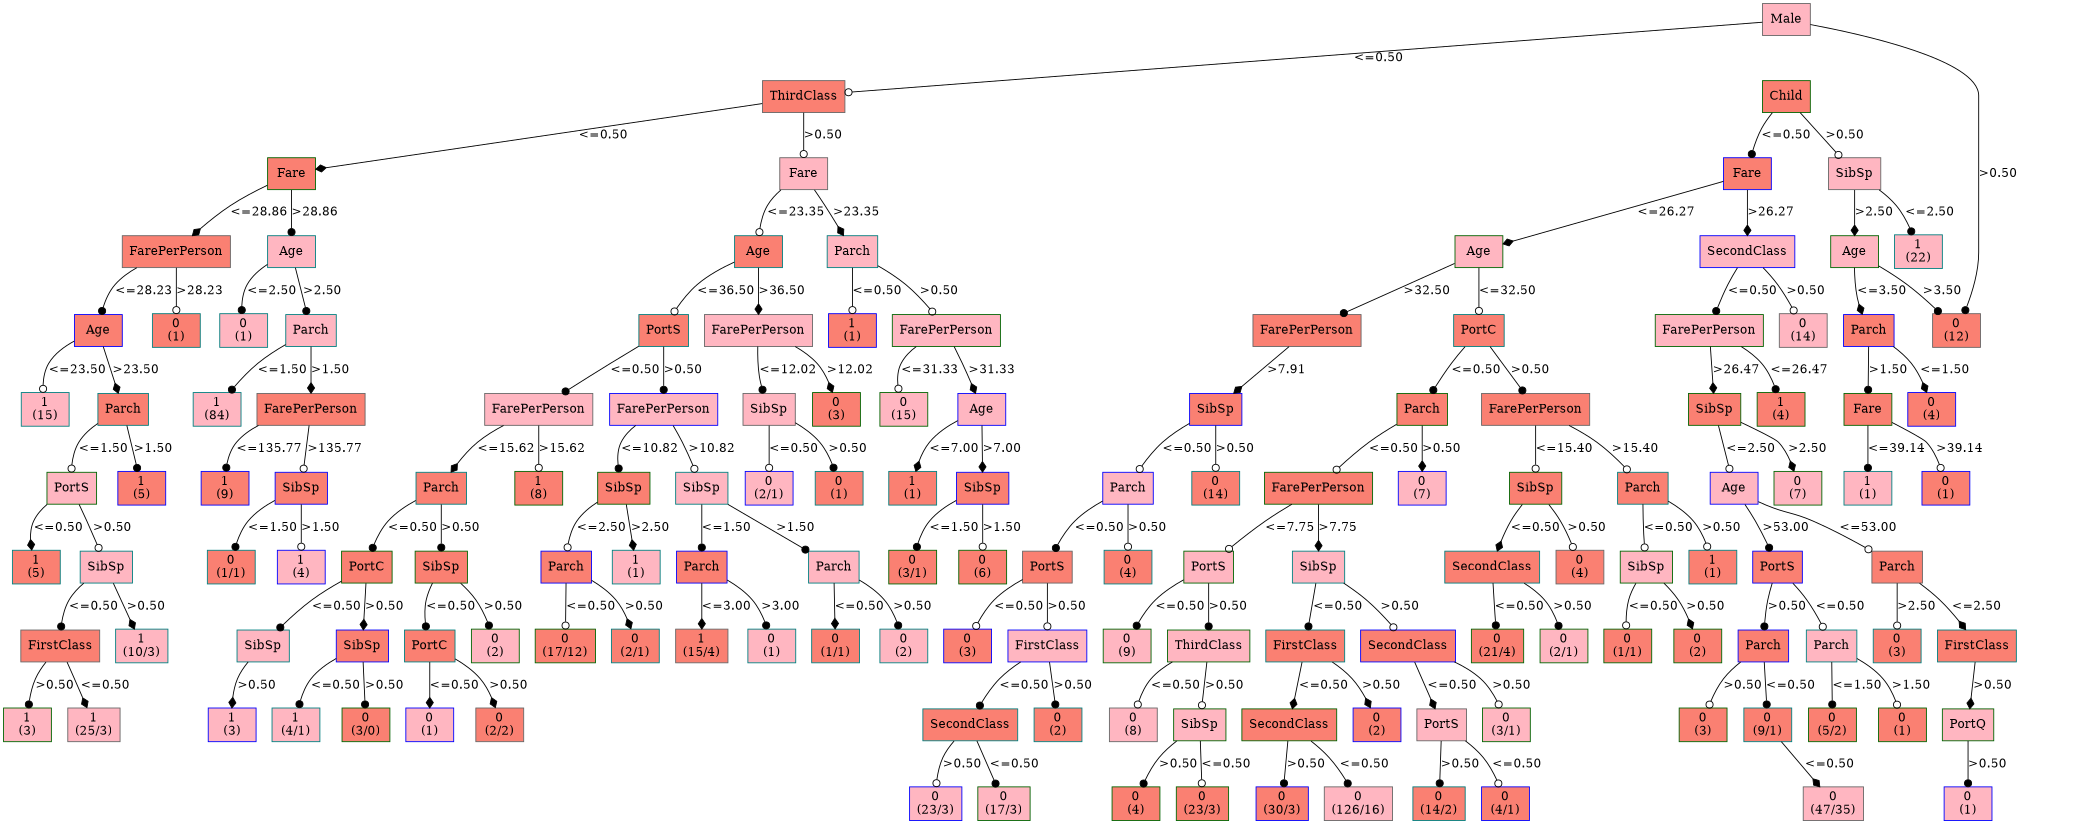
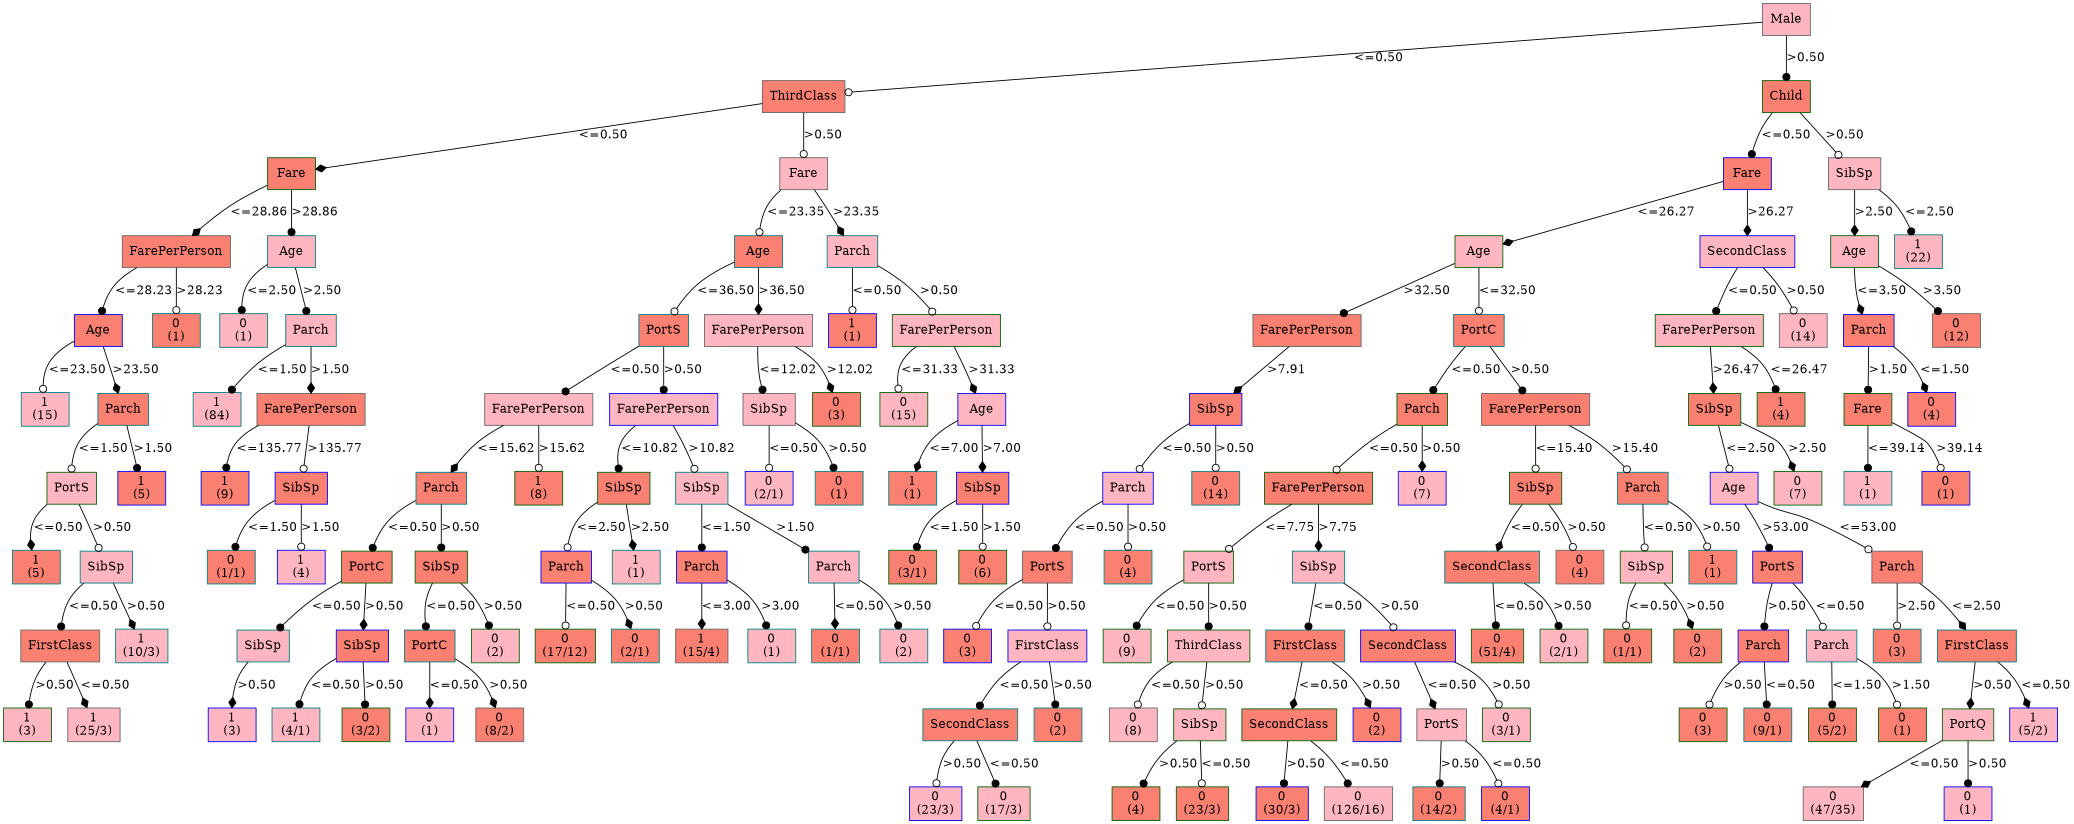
edge "Male" -> "0 (12)": now "Male" -> "Child"
node "0 (21/4)": label "0 (21/4)" -> "0 (51/4)"
node "0 (3/0)": label "0 (3/0)" -> "0 (3/2)"
node "0 (2/2)": label "0 (2/2)" -> "0 (8/2)"
node "1 (5/2)": added
edge "0 (9/1)" -> "0 (47/35)": now "PortQ" -> "0 (47/35)"
